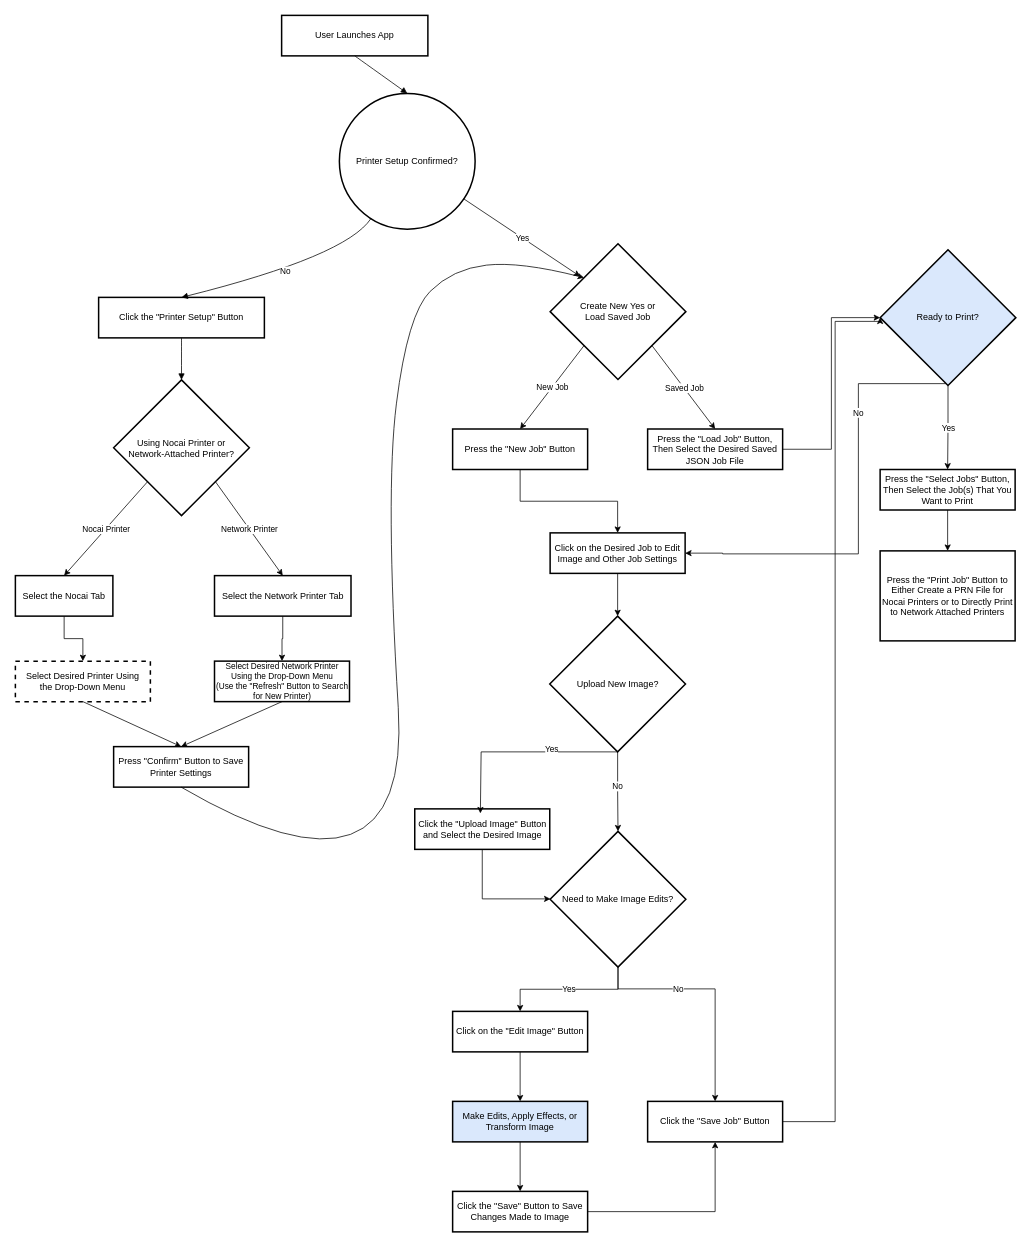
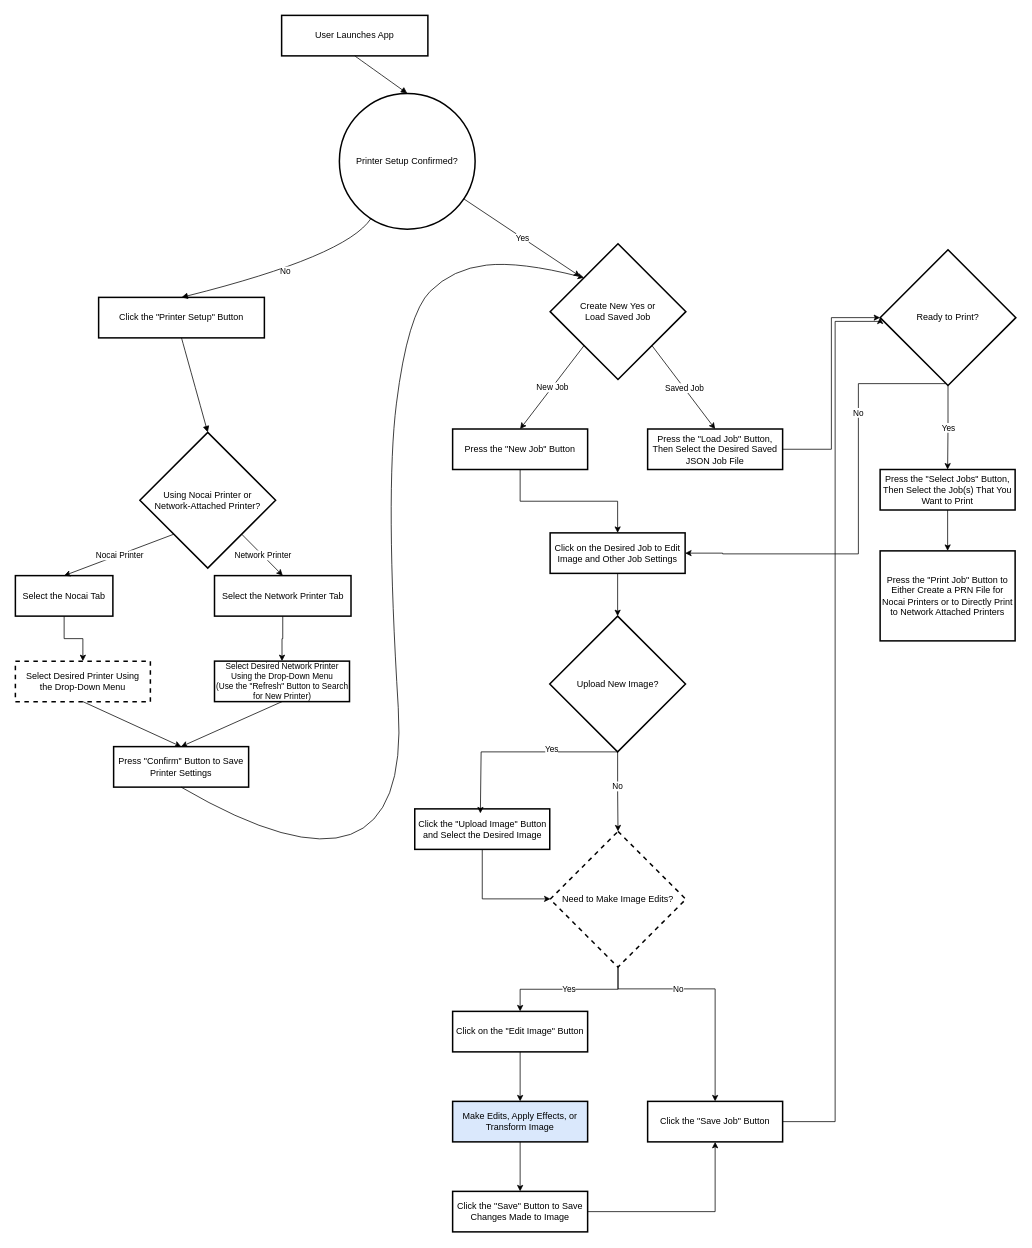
node "Ready to Print?": fillcolor #dae8fc -> #ffffff
node "Using Nocai Printer or Network-Attached Printer?": moved (182, 448) -> (208, 500)
node "Need to Make Image Edits?": style solid -> dashed
